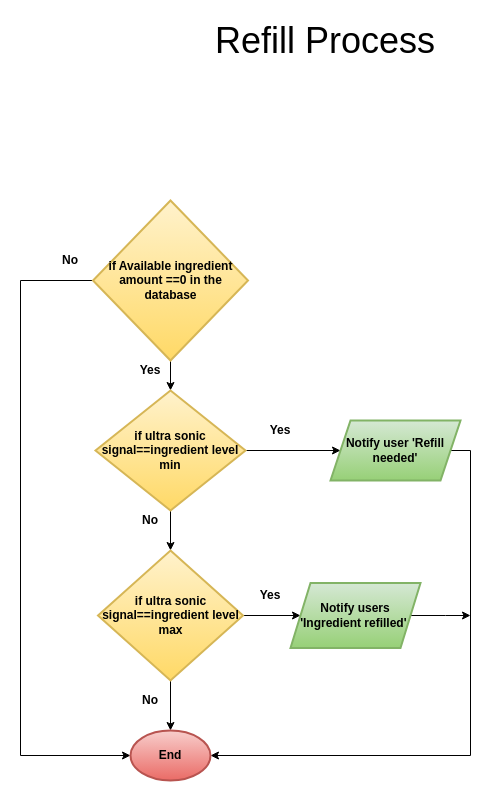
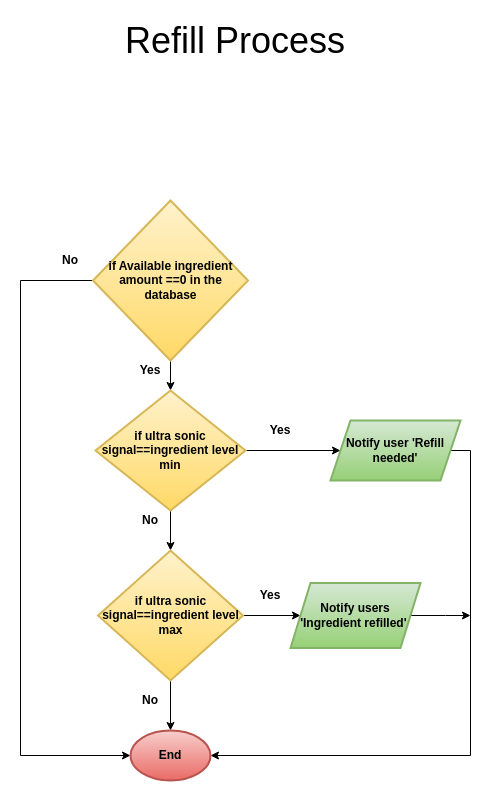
node "Refill Process": moved (326, 41) -> (236, 41)
